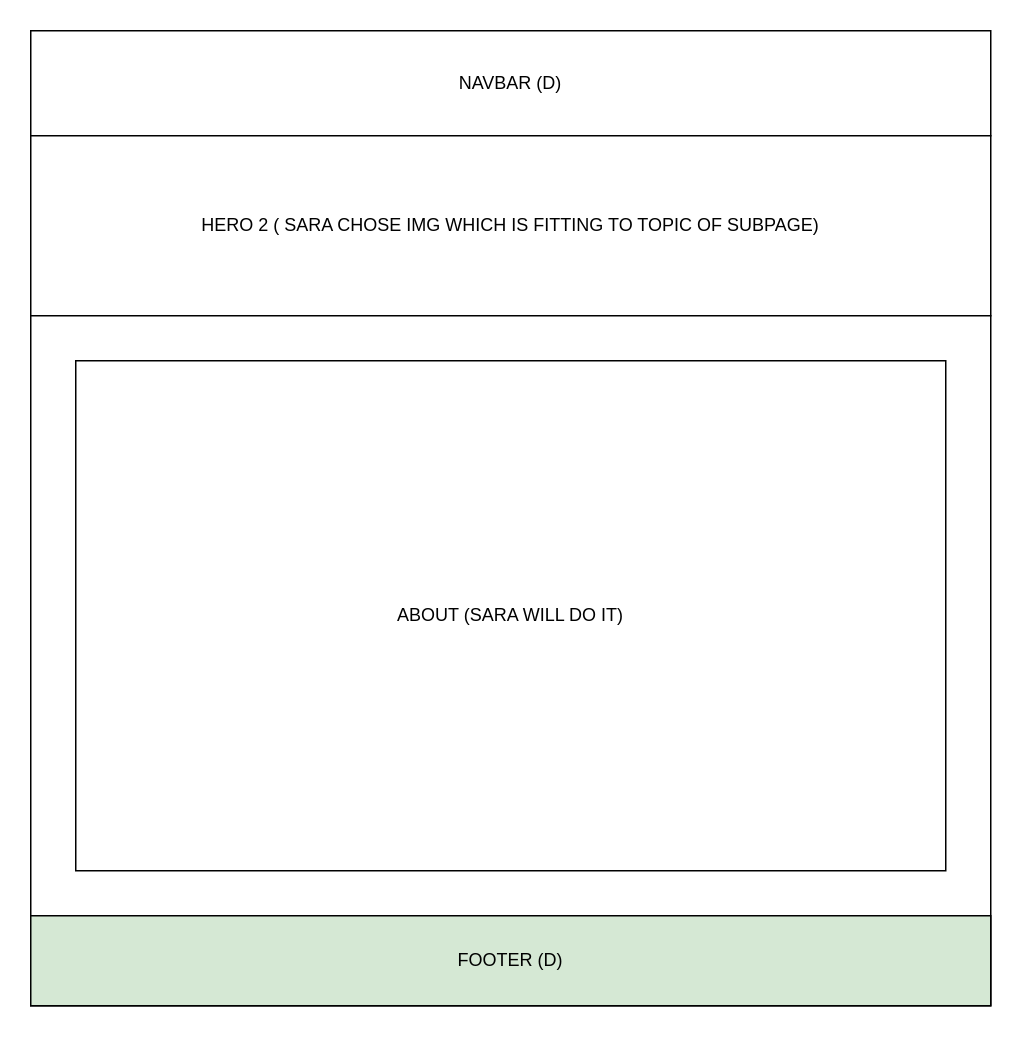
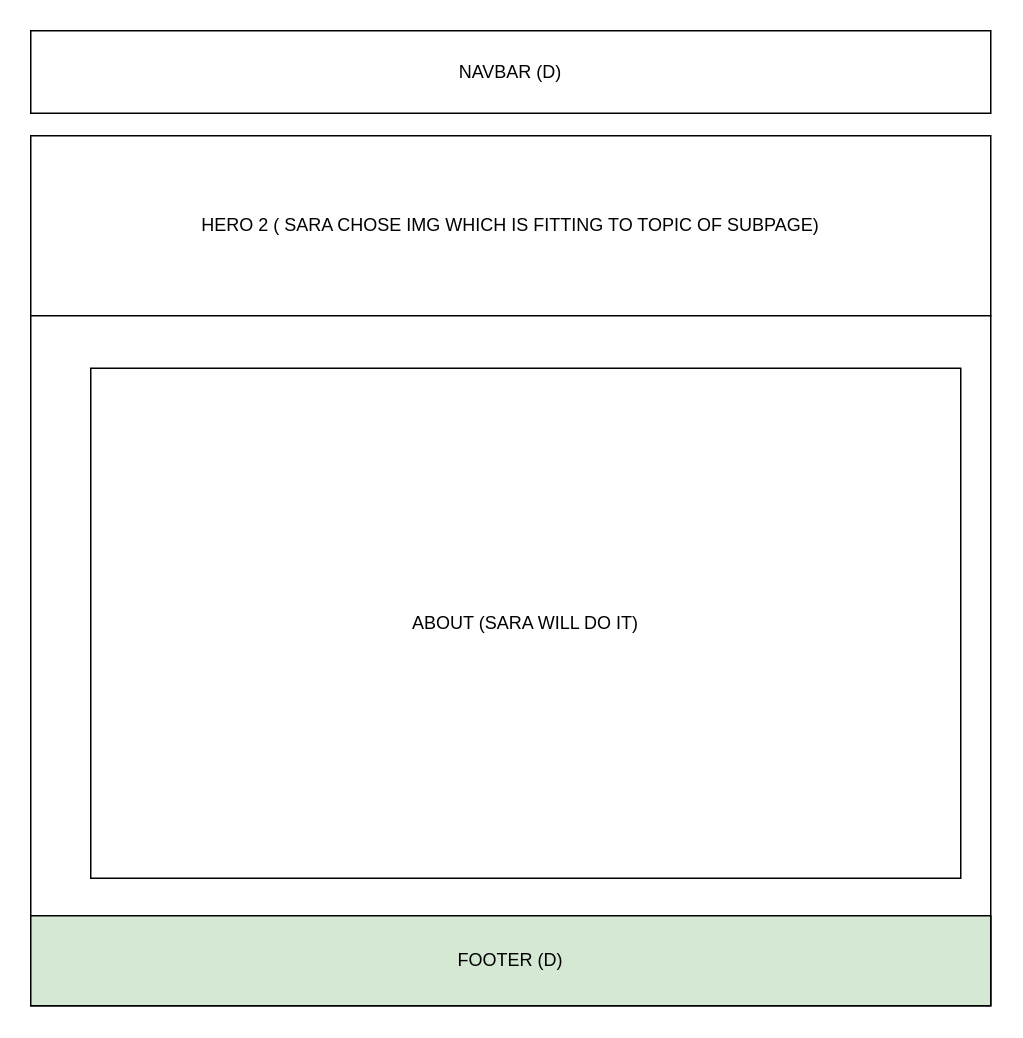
node "NAVBAR (D)": size 960x105 -> 960x83
node "ABOUT (SARA WILL DO IT)": moved (511, 616) -> (526, 623)
